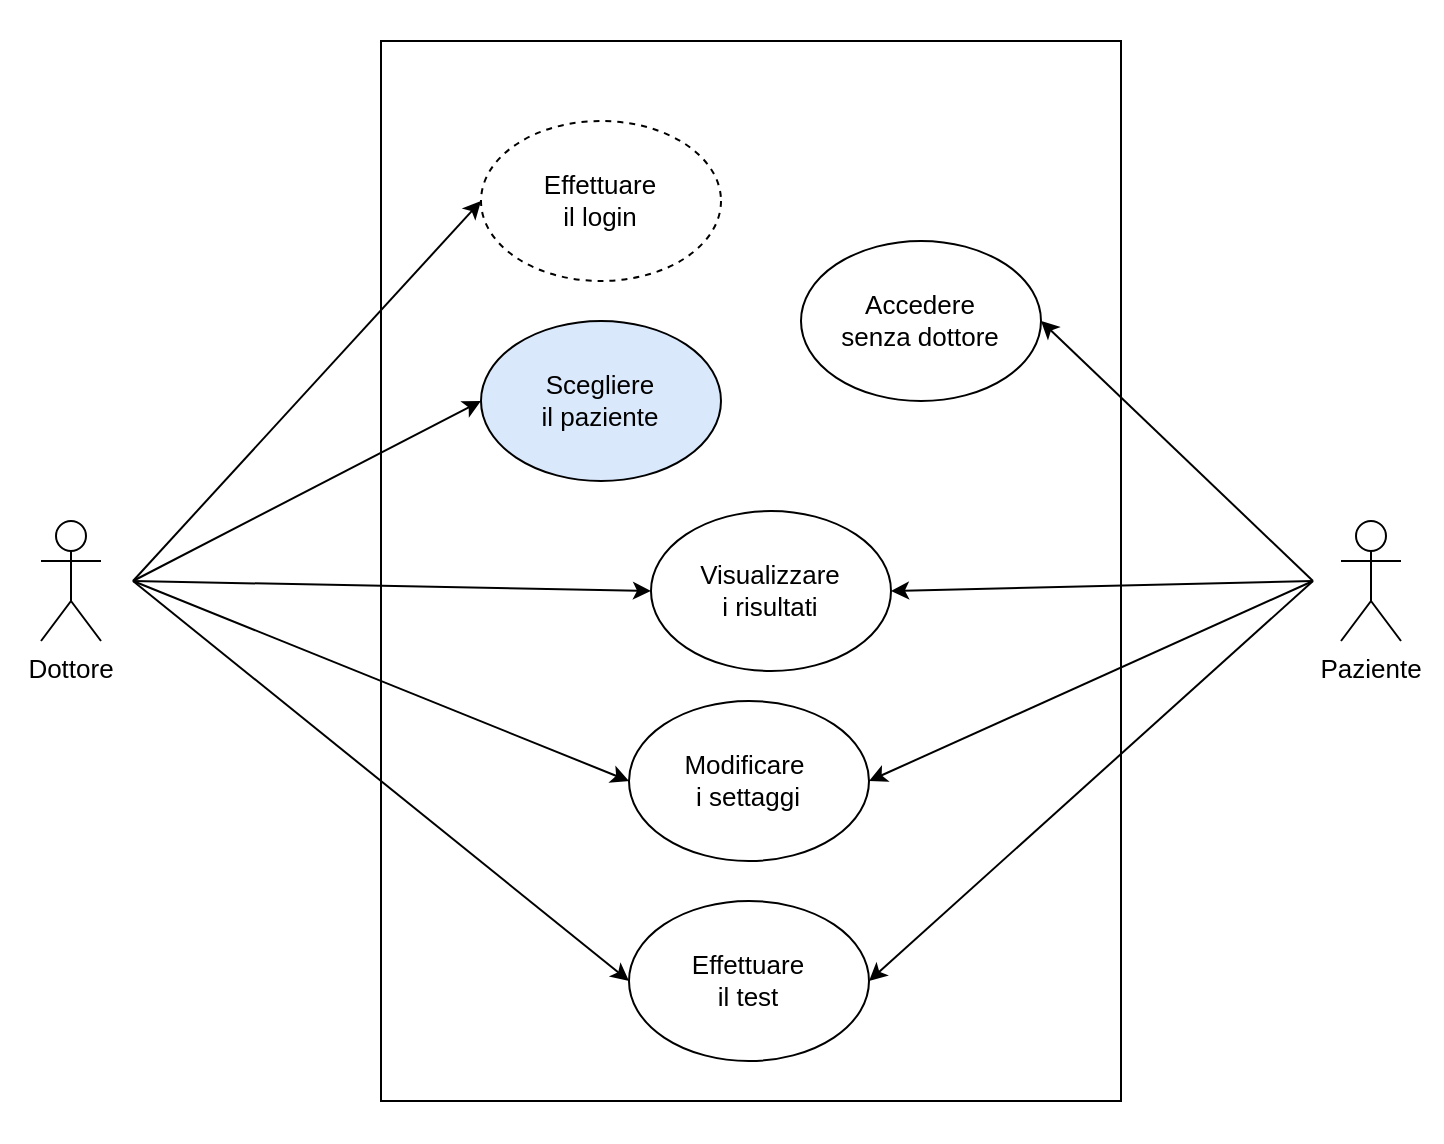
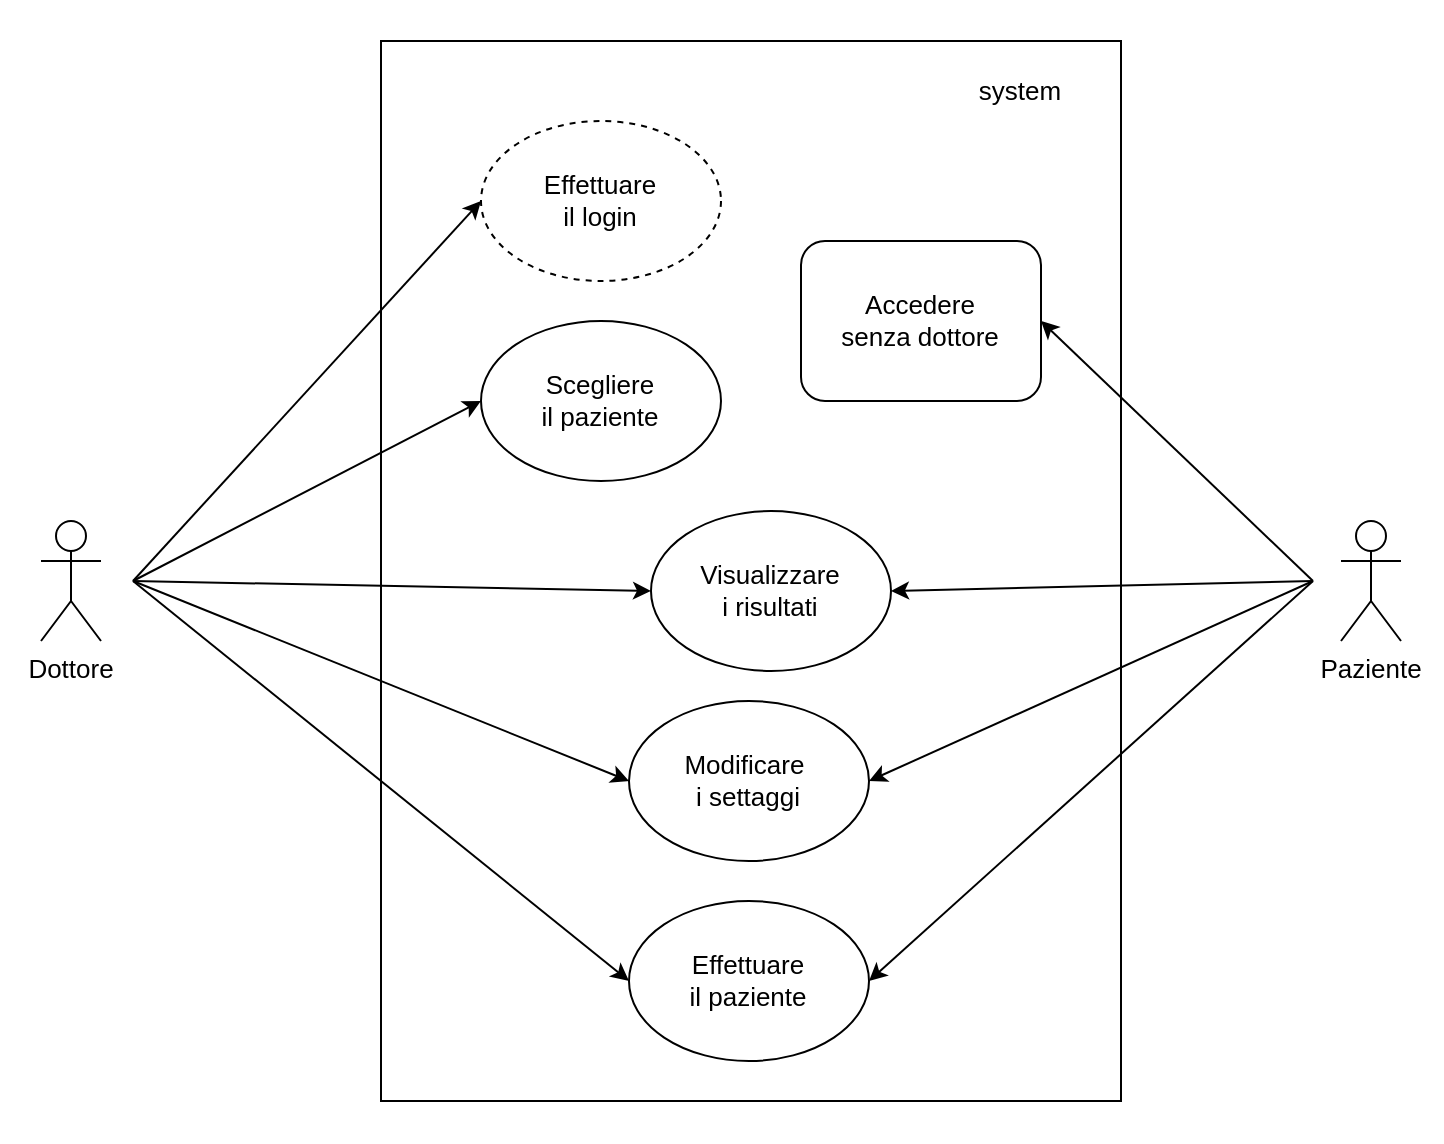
node "system": added
node "Accedere senza dottore": shape ellipse -> rounded rectangle
node "Scegliere il paziente": fillcolor #dae8fc -> #ffffff
node "Effettuare il test": label "Effettuare il test" -> "Effettuare il paziente"
